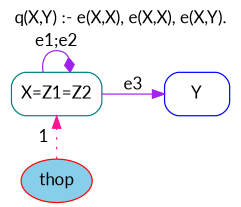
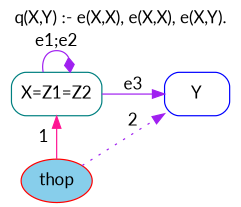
edge "thop" -> "Y": added, label "2"
edge "thop" -> "X=Z1=Z2": style dotted -> solid
